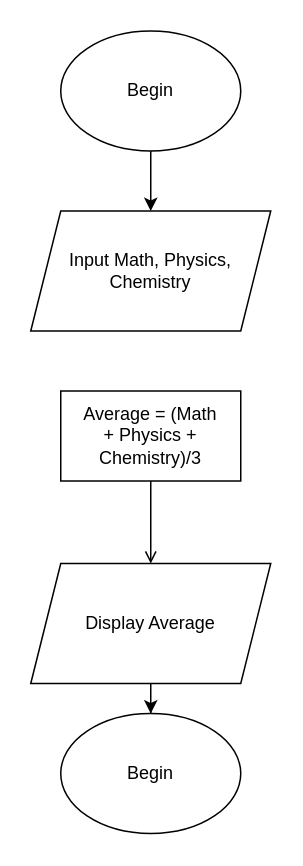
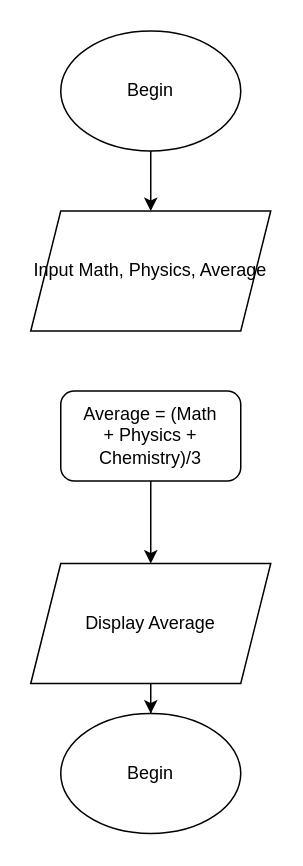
node "Input Math, Physics, Chemistry": label "Input Math, Physics, Chemistry" -> "Input Math, Physics, Average"
node "Average = (Math + Physics + Chemistry)/3": shape rectangle -> rounded rectangle
edge "Average = (Math + Physics + Chemistry)/3" -> "Display Average": arrowhead open -> classic
